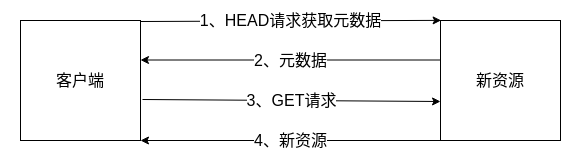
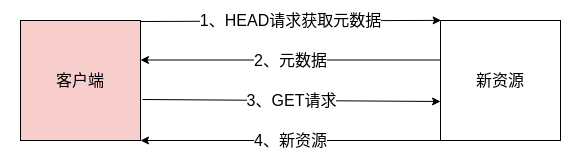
node "客户端": fillcolor #ffffff -> #f8cecc
